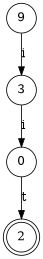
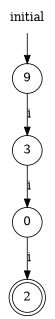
node "initial": added
edge "0" -> "2": label "t" -> "i"
